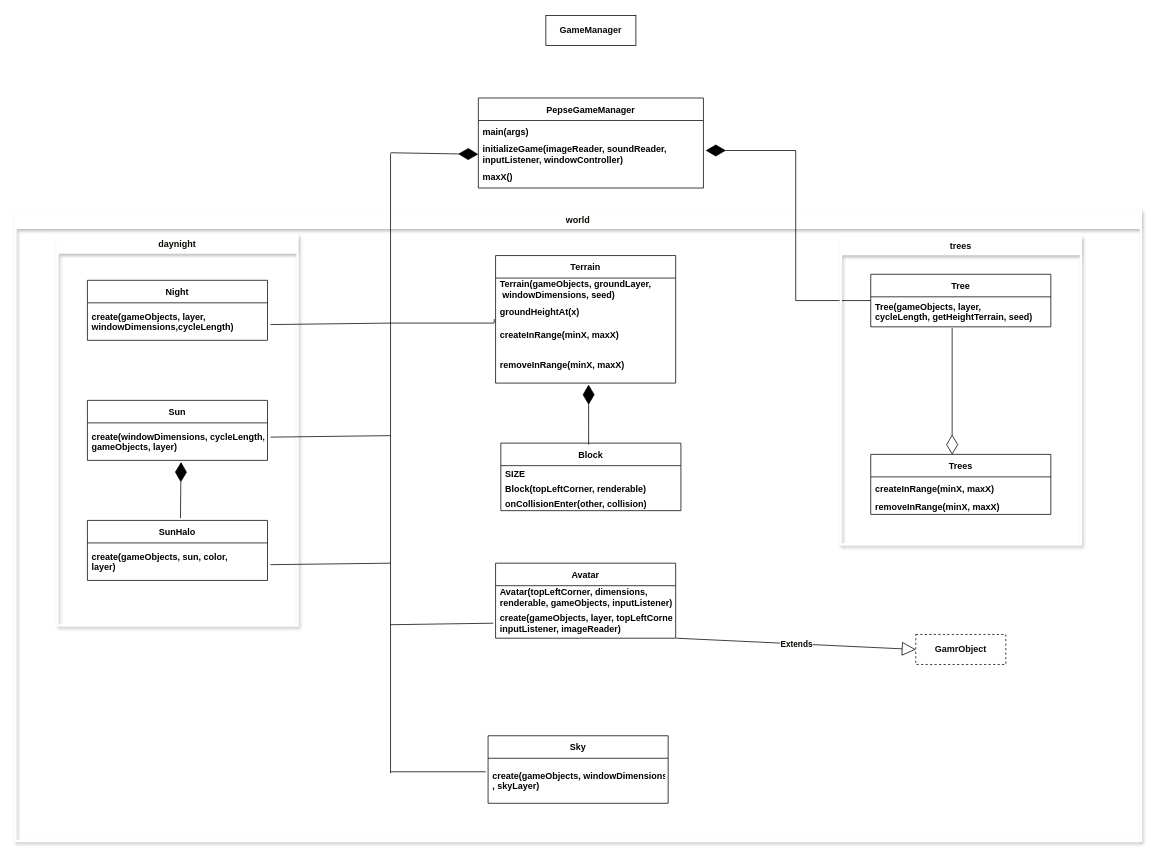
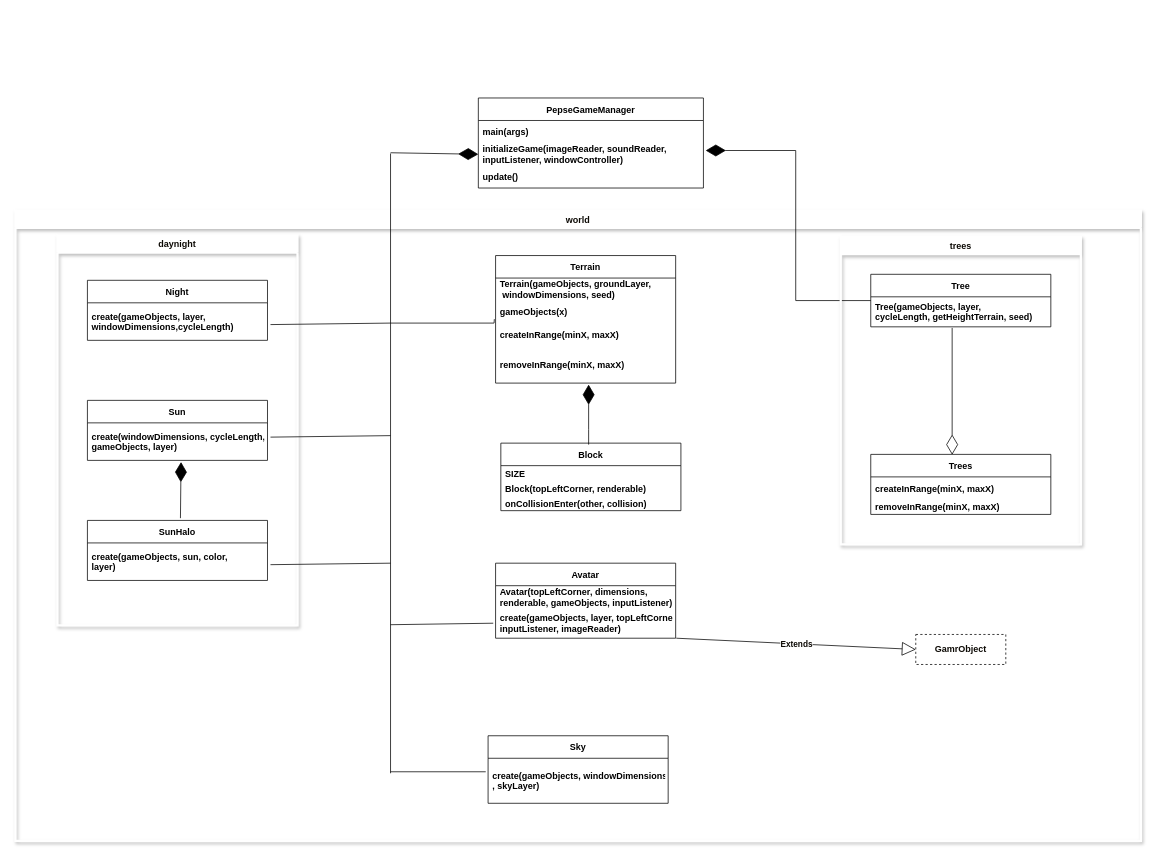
node "GameManager": removed
node "maxX()": label "maxX()" -> "update()"
node "groundHeightAt(x)": label "groundHeightAt(x)" -> "gameObjects(x)"
